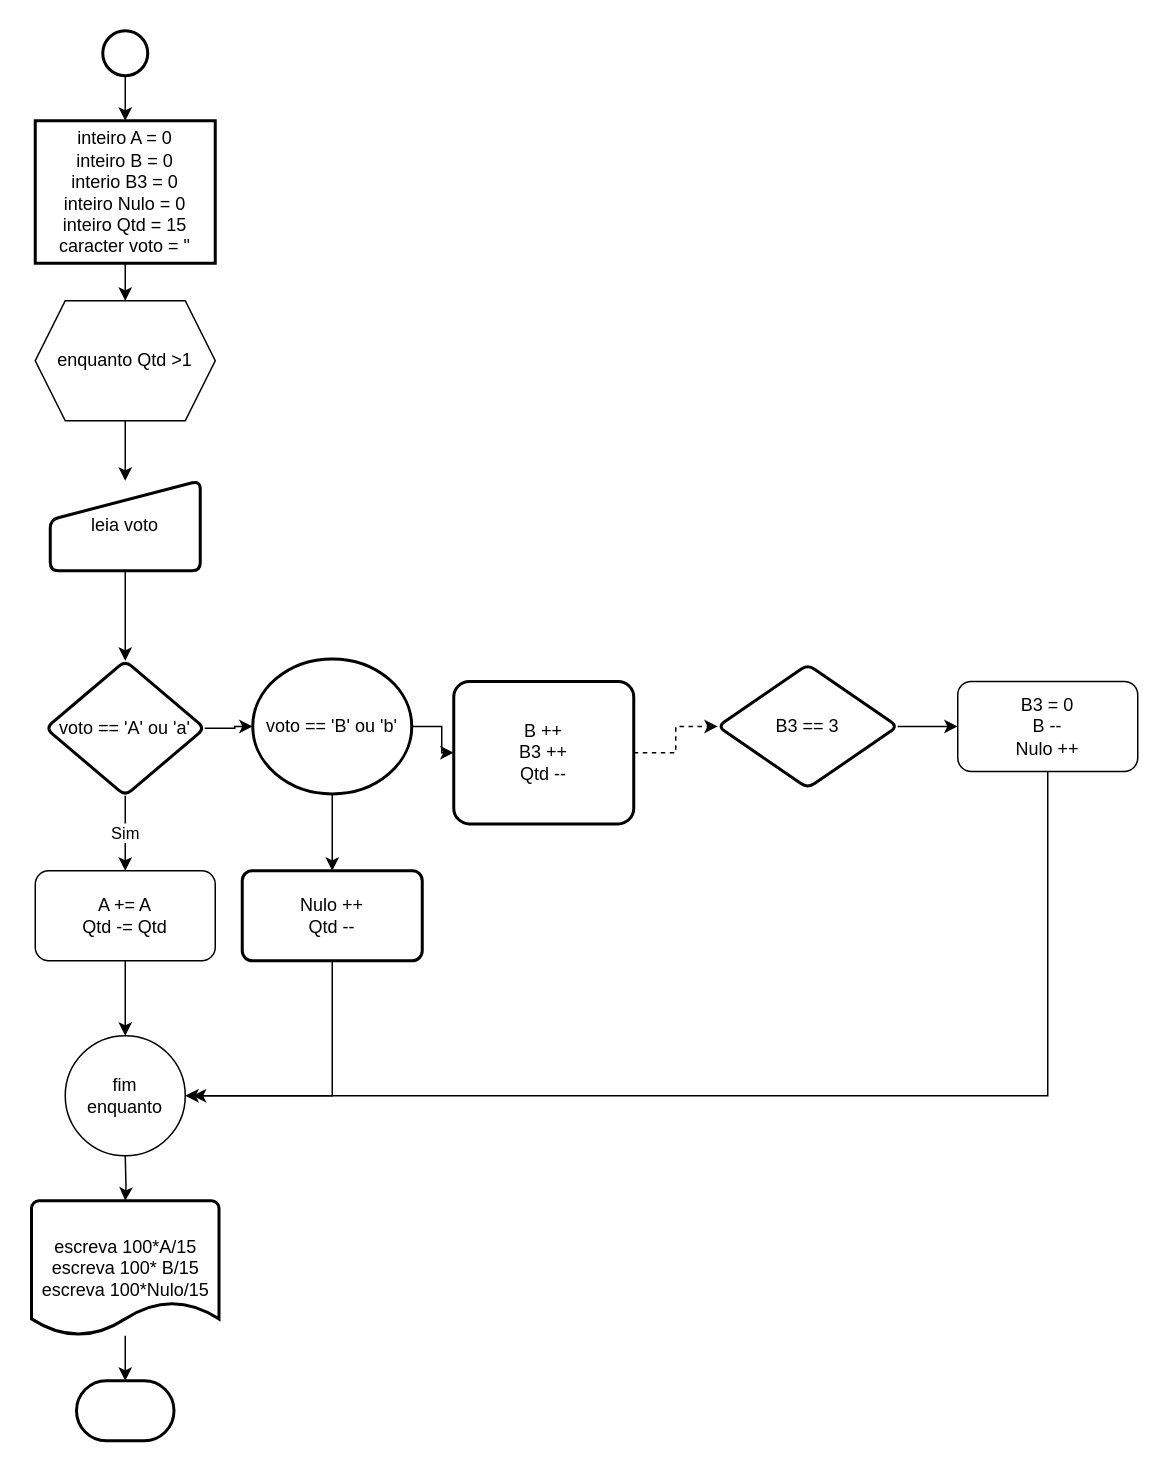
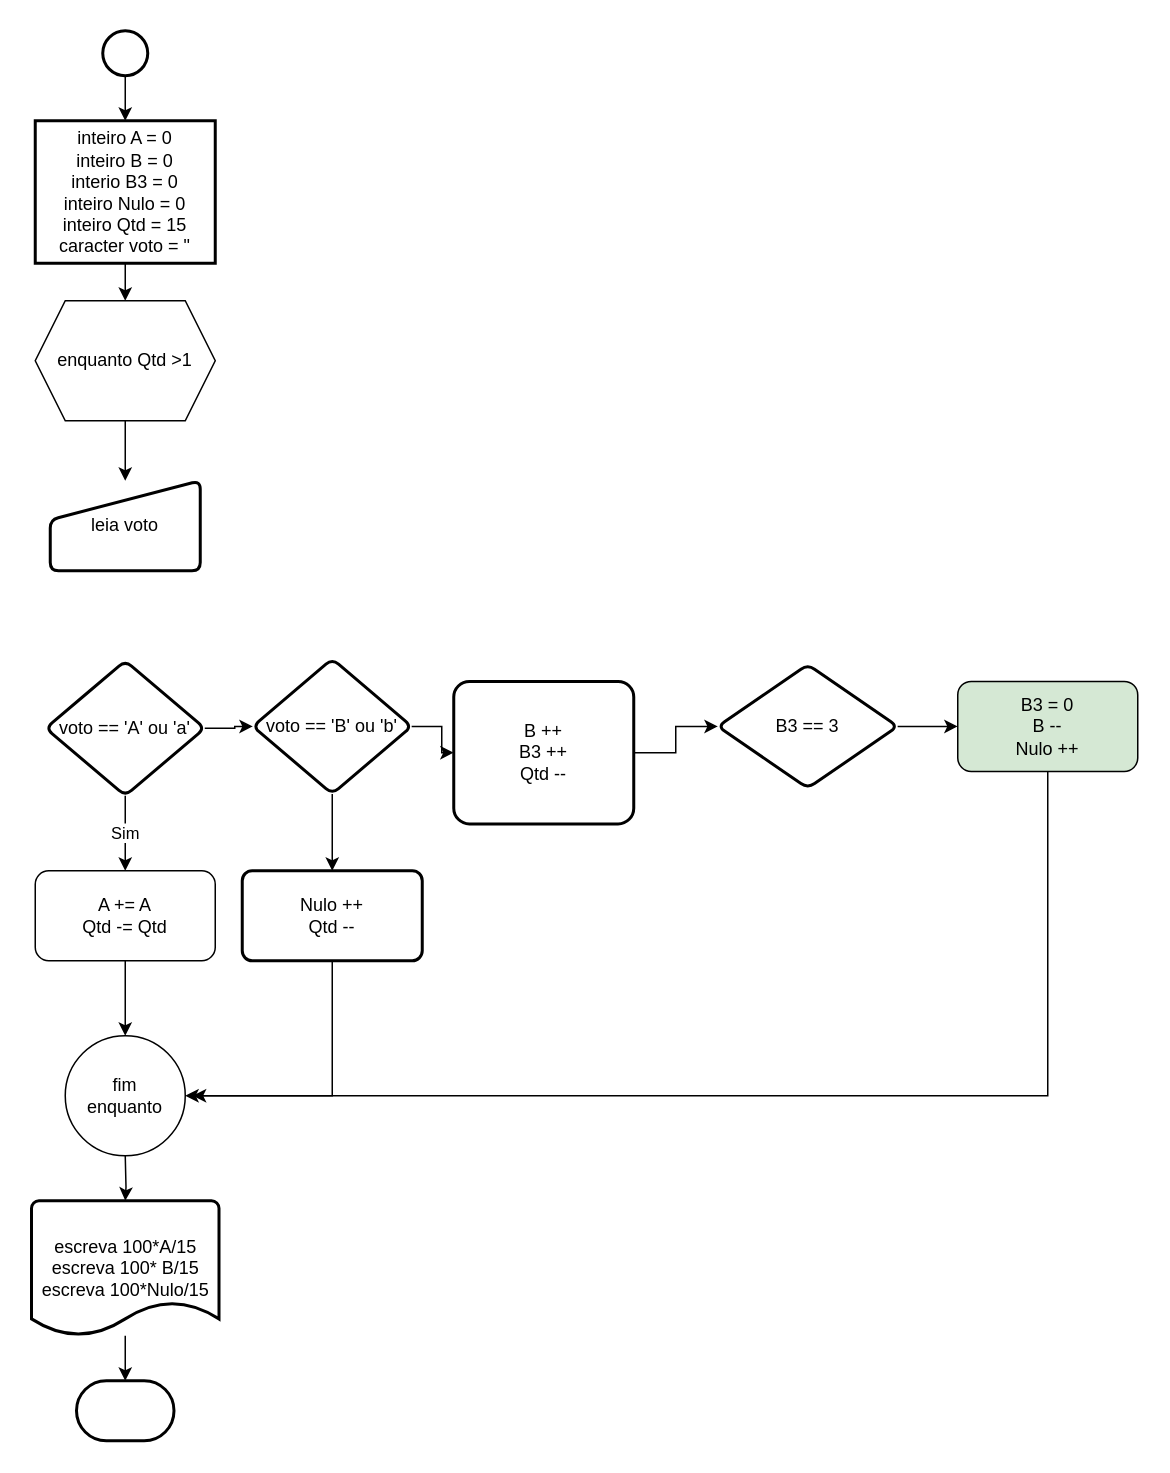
edge "leia voto" -> "voto == 'A' ou 'a'": removed
node "voto == 'B' ou 'b'": shape ellipse -> diamond
node "B3 = 0 B -- Nulo ++": fillcolor #ffffff -> #d5e8d4
edge "B ++ B3 ++ Qtd --" -> "B3 == 3": style dashed -> solid
